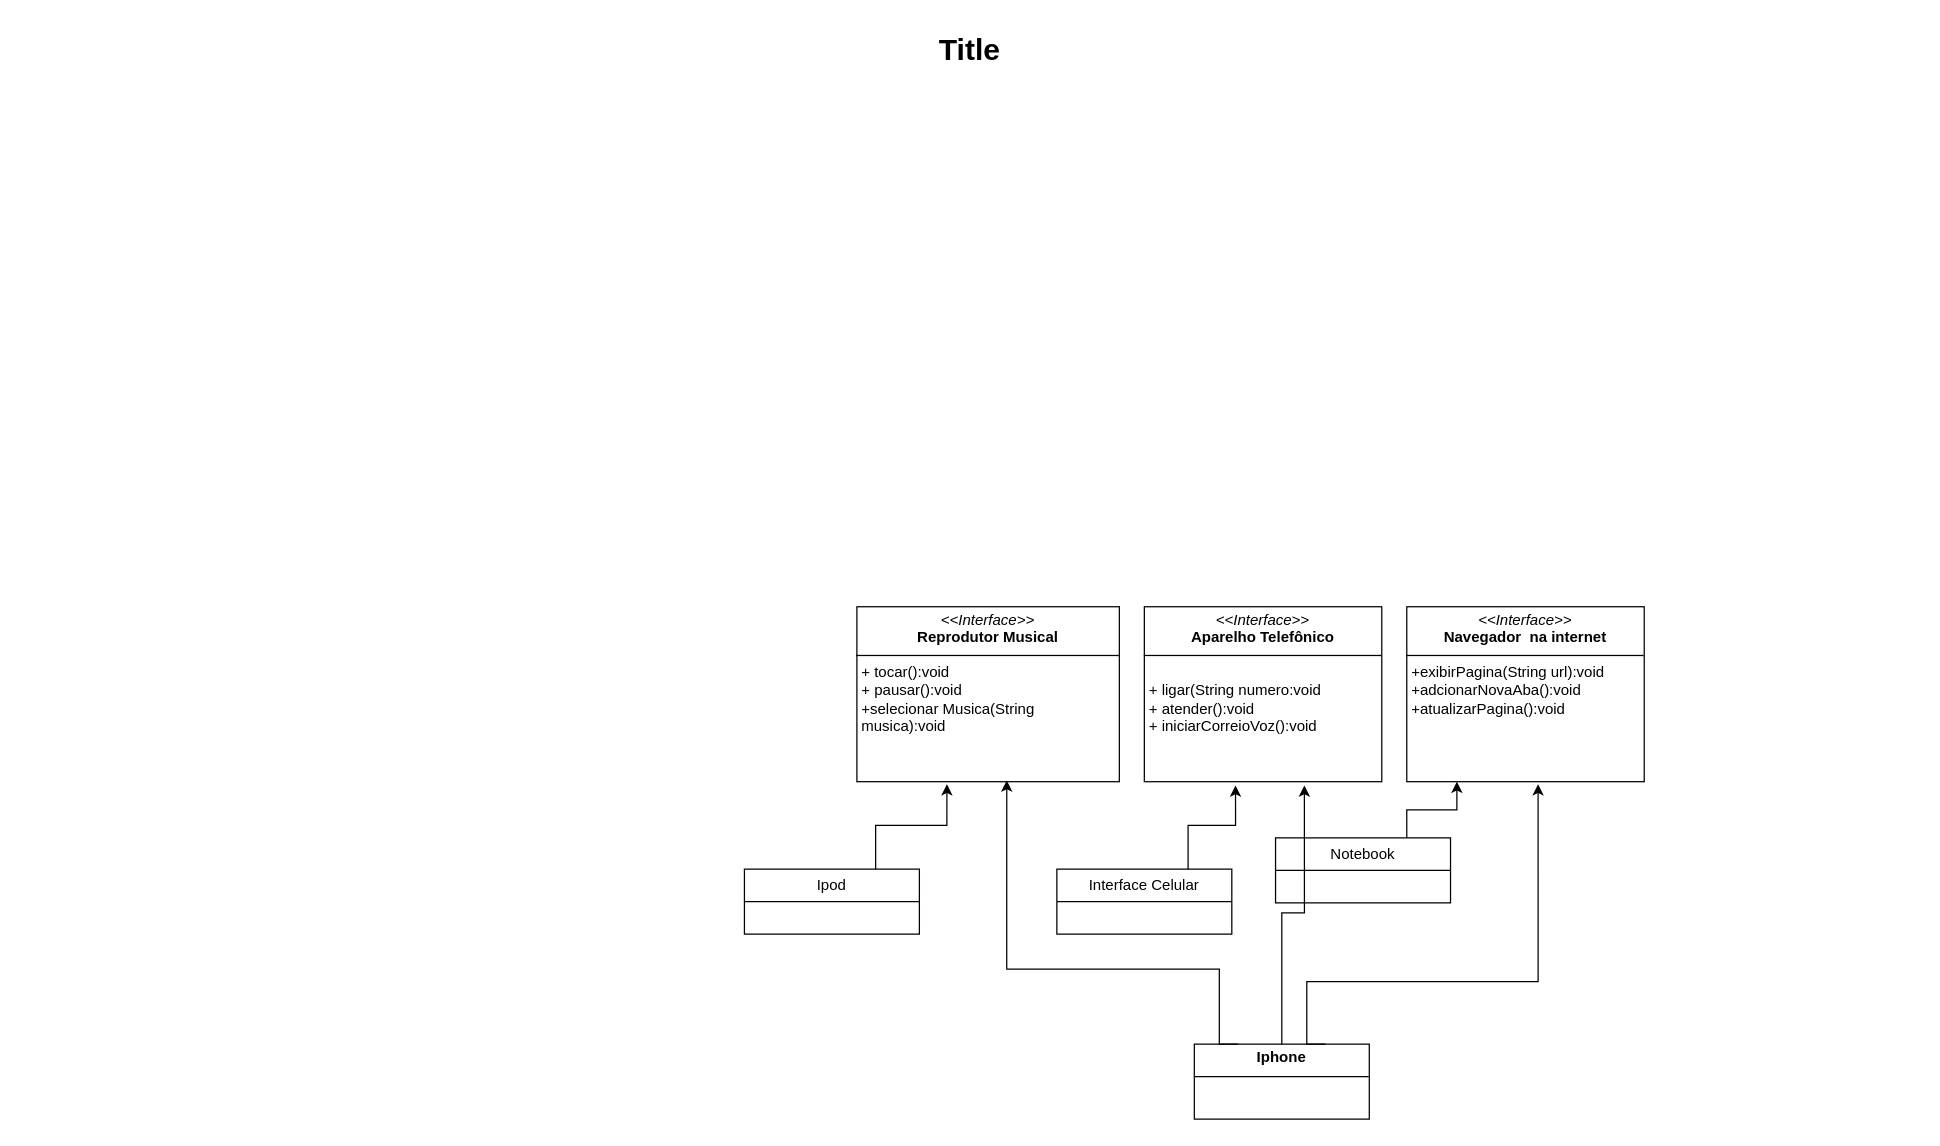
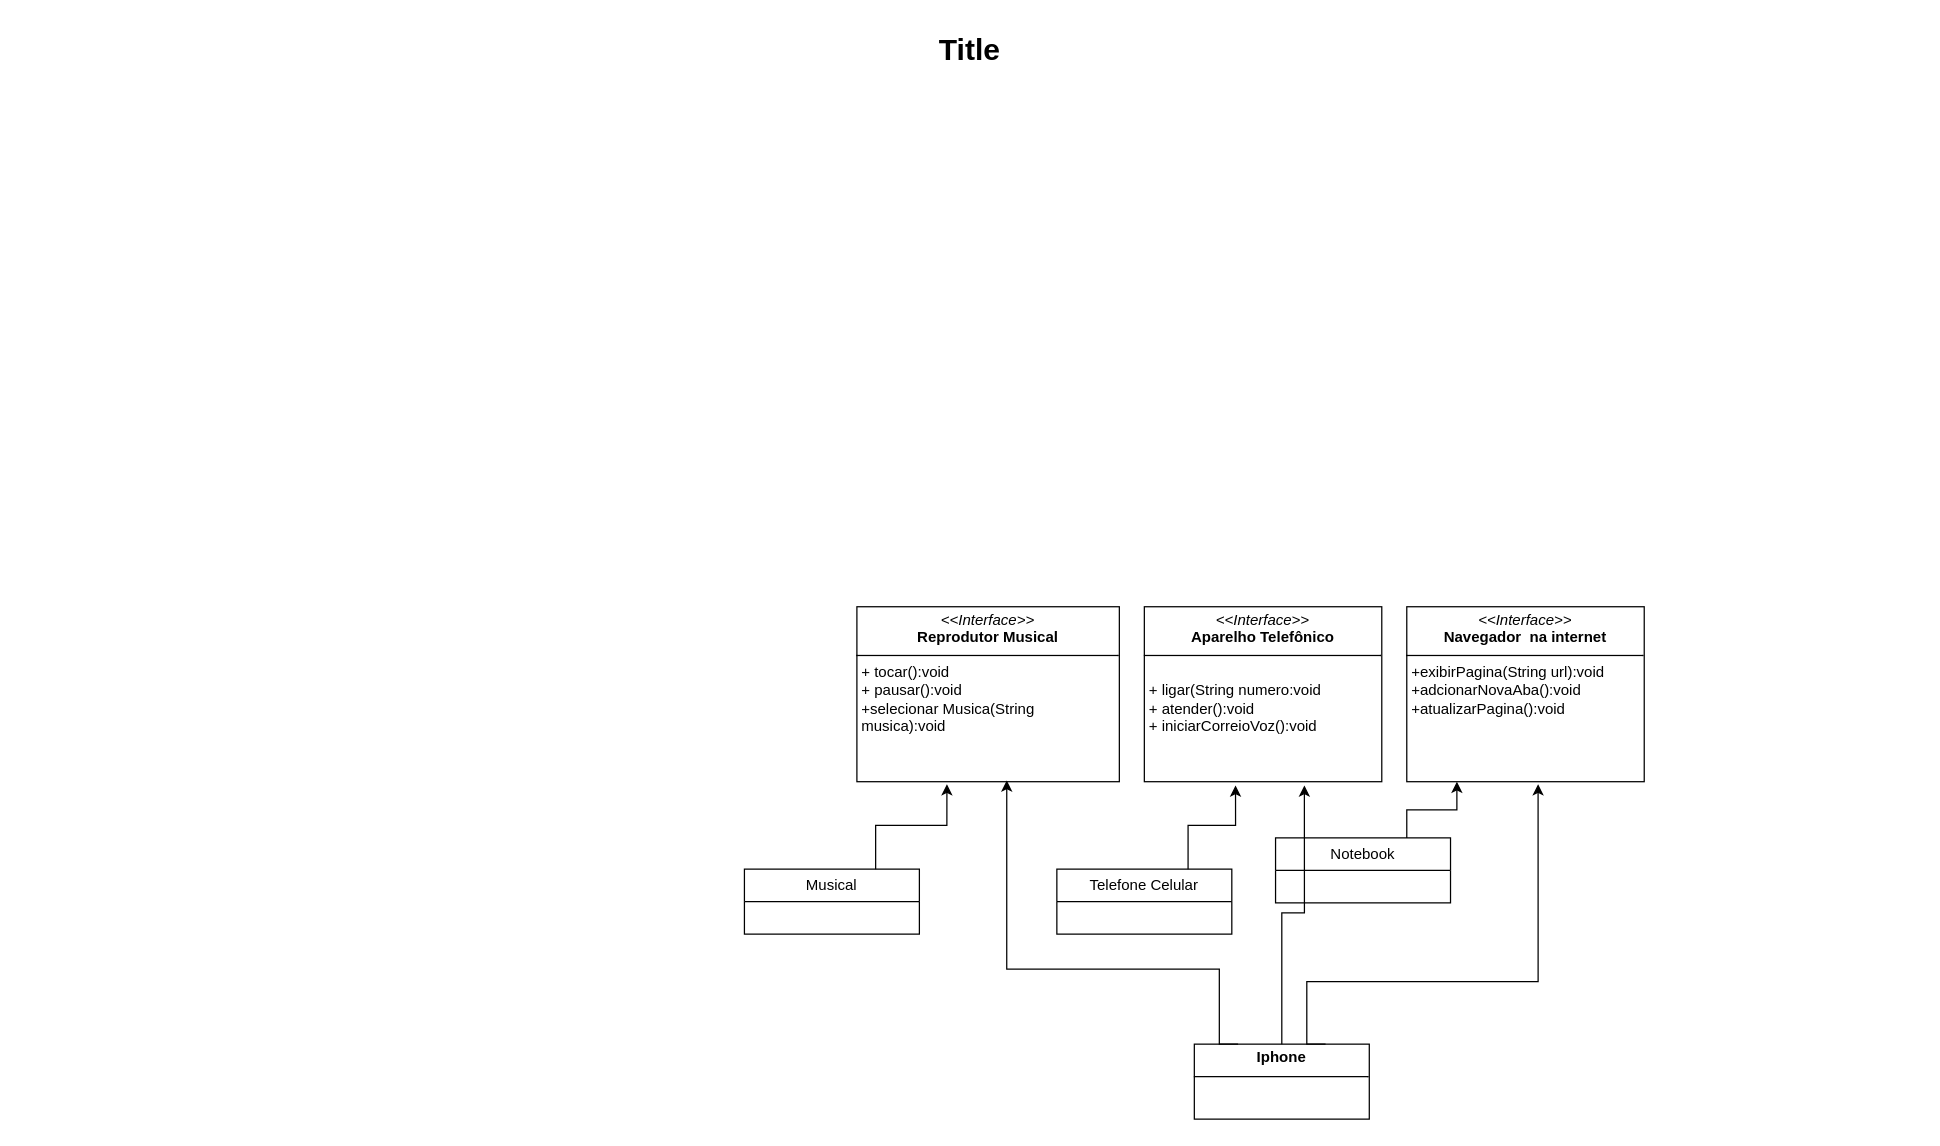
node "Ipod": label "Ipod" -> "Musical"
node "Interface Celular": label "Interface Celular" -> "Telefone Celular"
